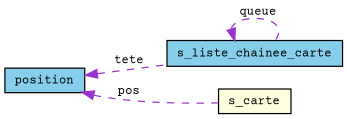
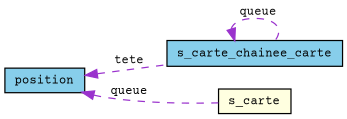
node "s_liste_chainee_carte": label "s_liste_chainee_carte" -> "s_carte_chainee_carte"
edge "s_carte" -> "position": label " pos" -> " queue"
